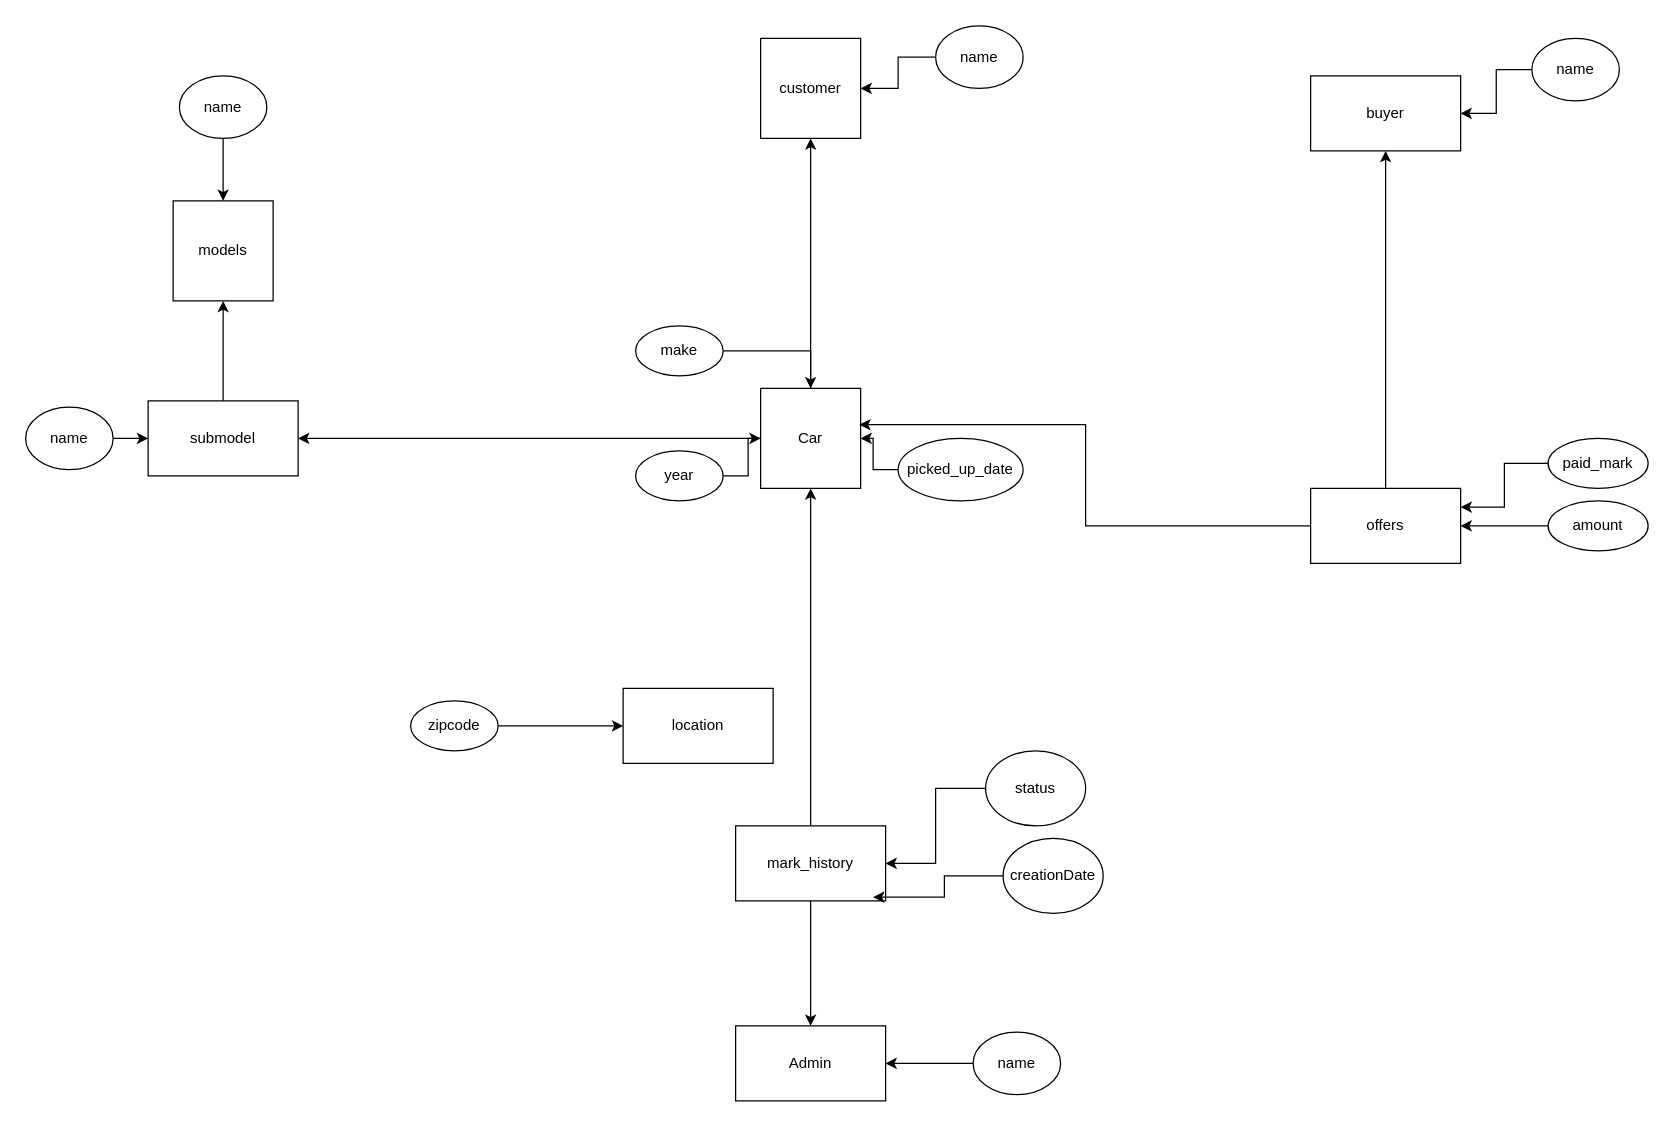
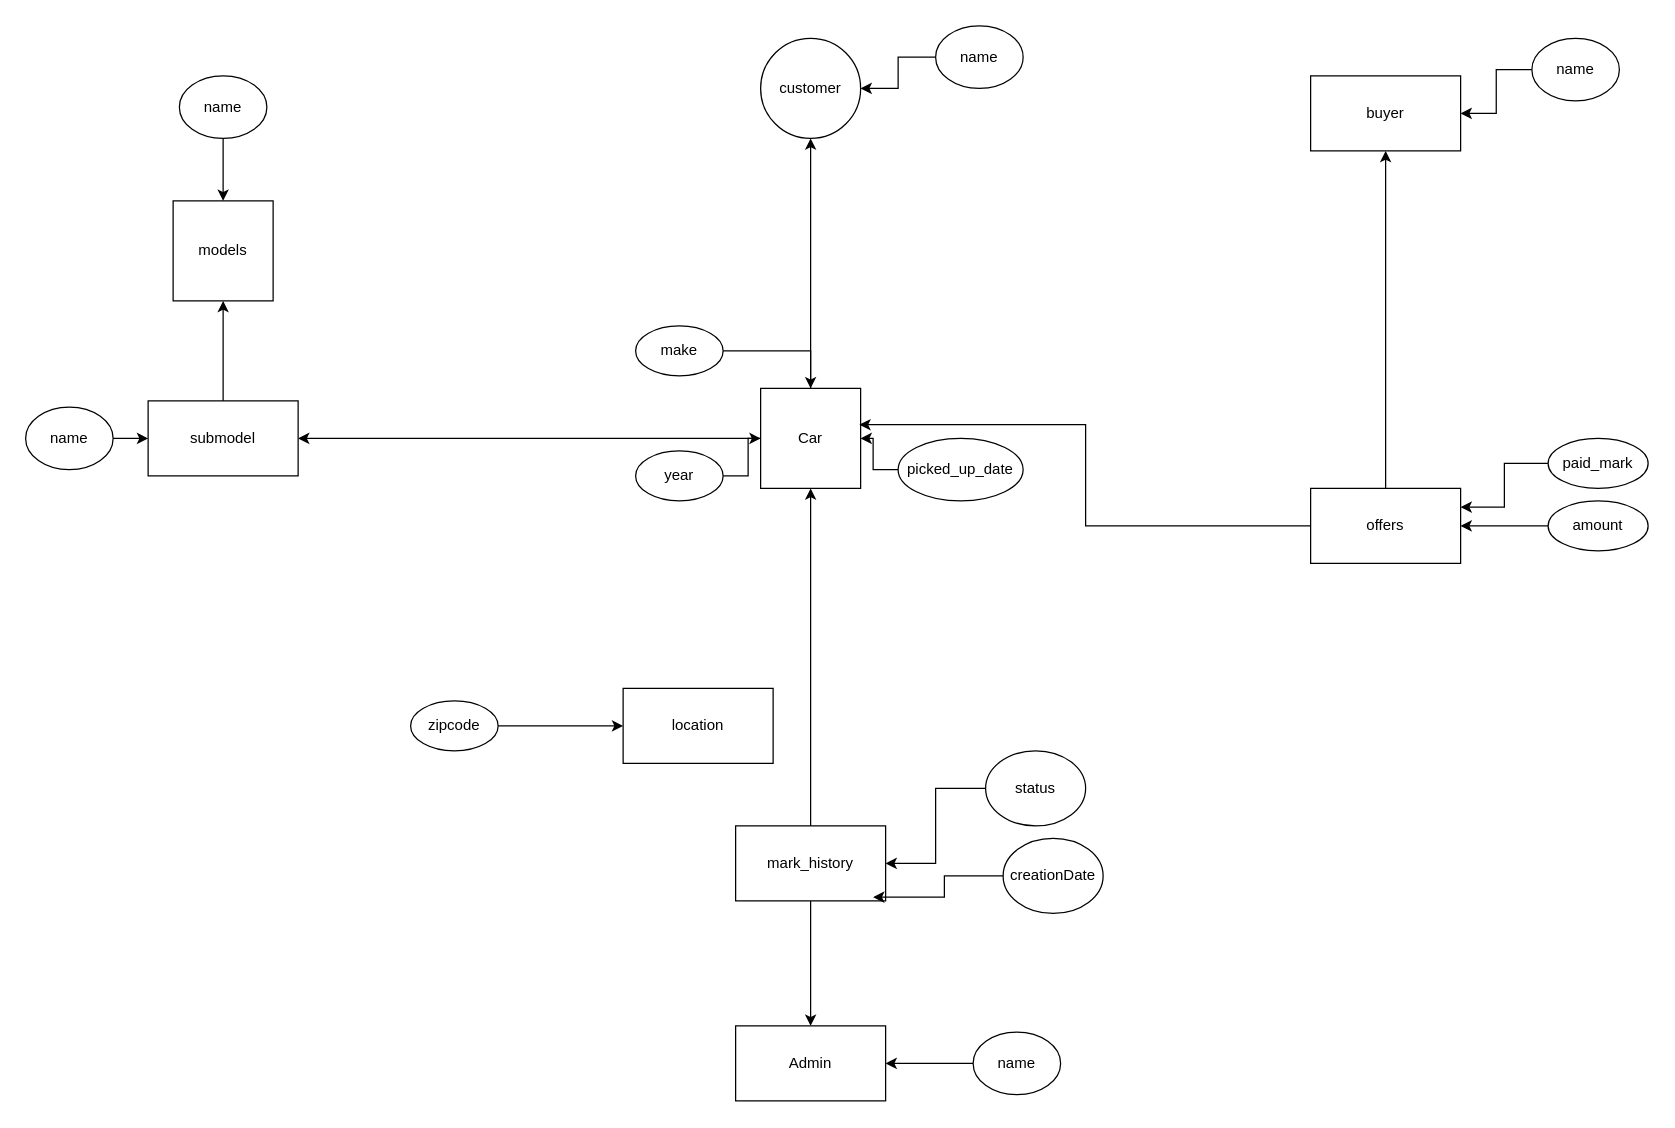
node "customer": shape rectangle -> ellipse
